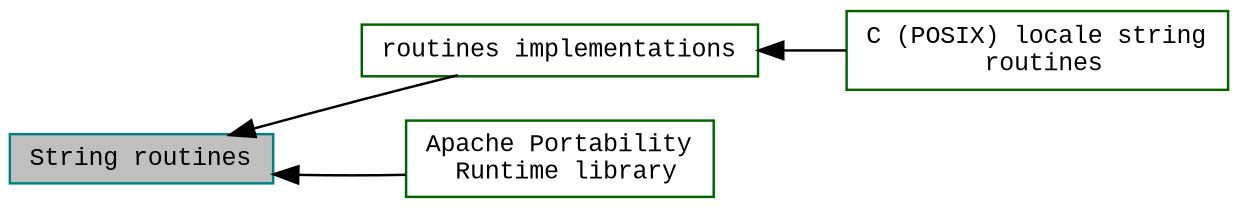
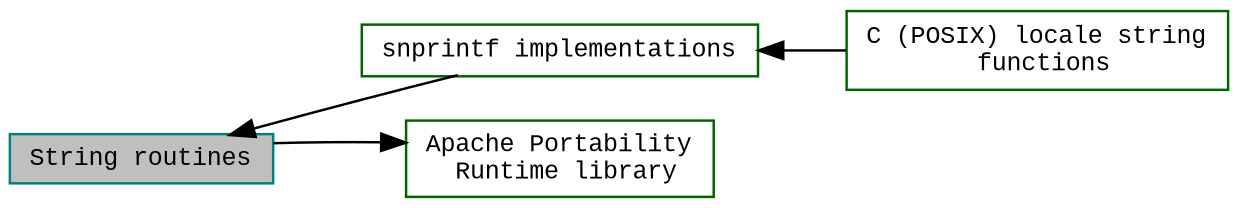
node "routines implementations": label "routines implementations" -> "snprintf implementations"
node "C (POSIX) locale string routines": label "C (POSIX) locale string routines" -> "C (POSIX) locale string functions"
edge "Apache Portability Runtime library" -> "String routines": reversed
